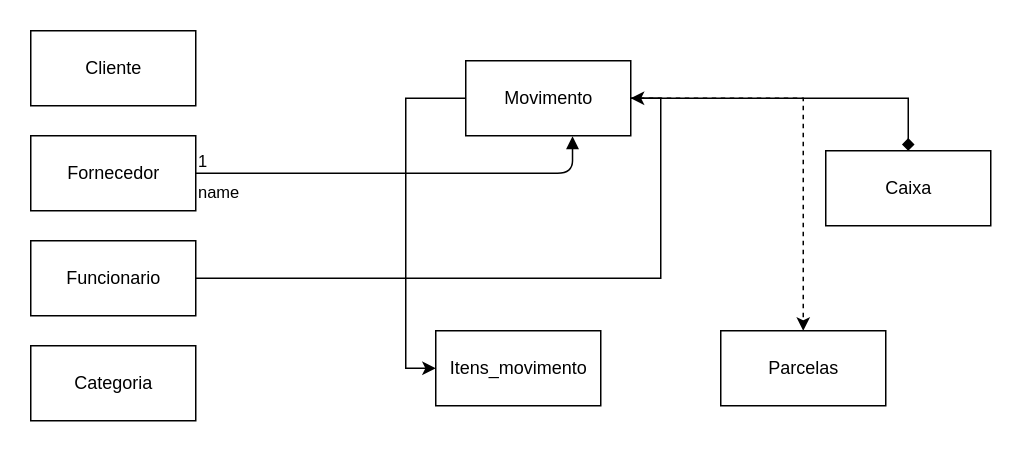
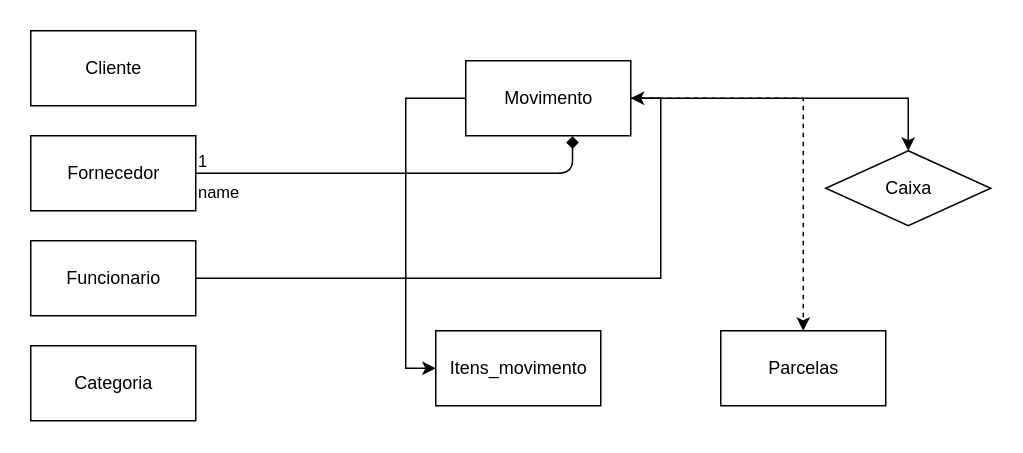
edge "Movimento" -> "Caixa": arrowhead diamond -> classic
edge "Fornecedor" -> "Movimento": arrowhead block -> diamond
node "Caixa": shape rectangle -> diamond
